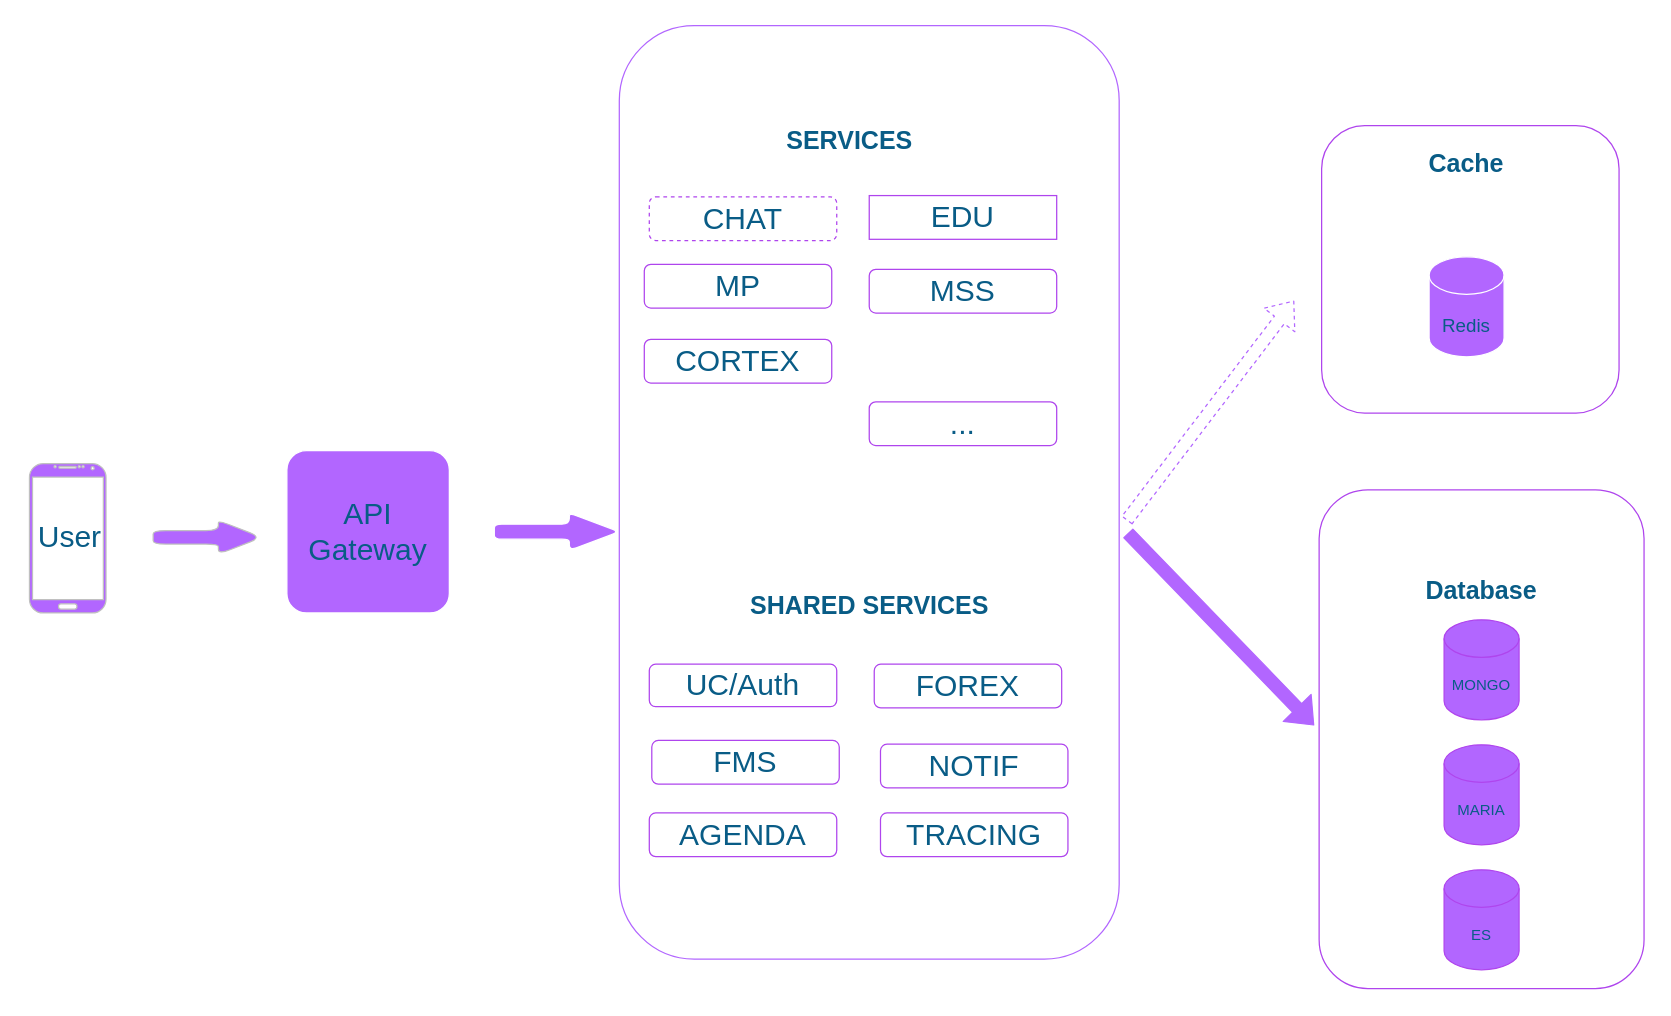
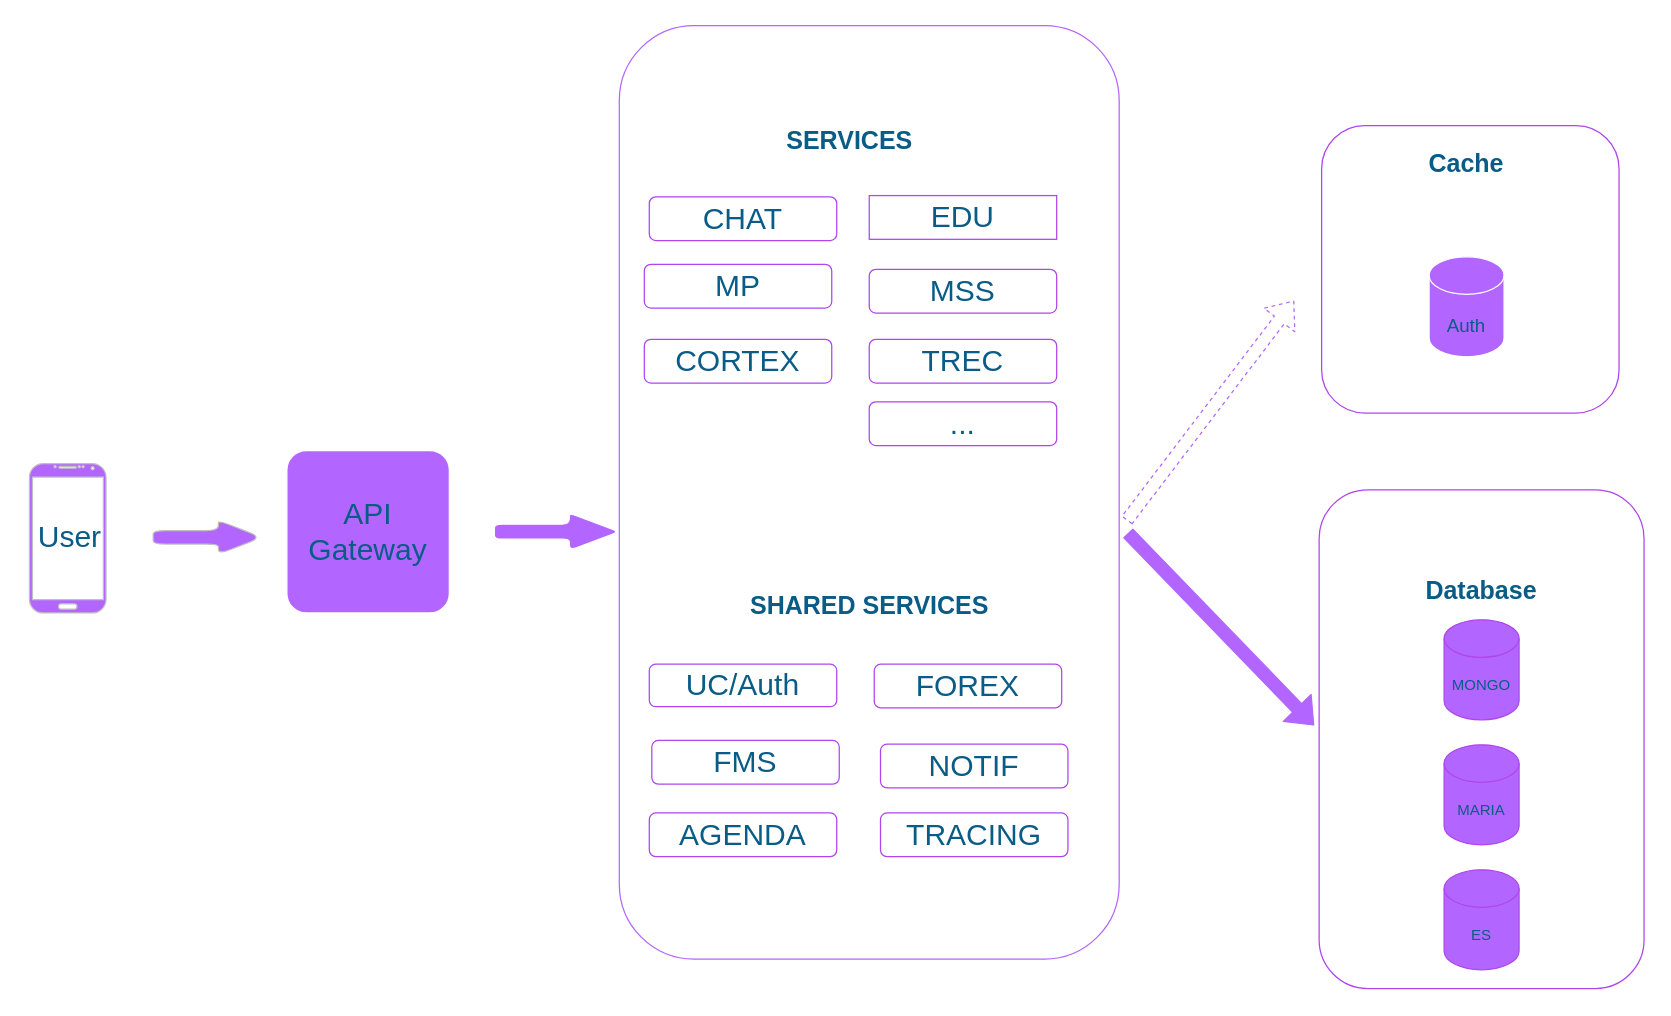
node "CHAT": style dashed -> solid
node "Redis": label "Redis" -> "Auth"
node "TREC": added
